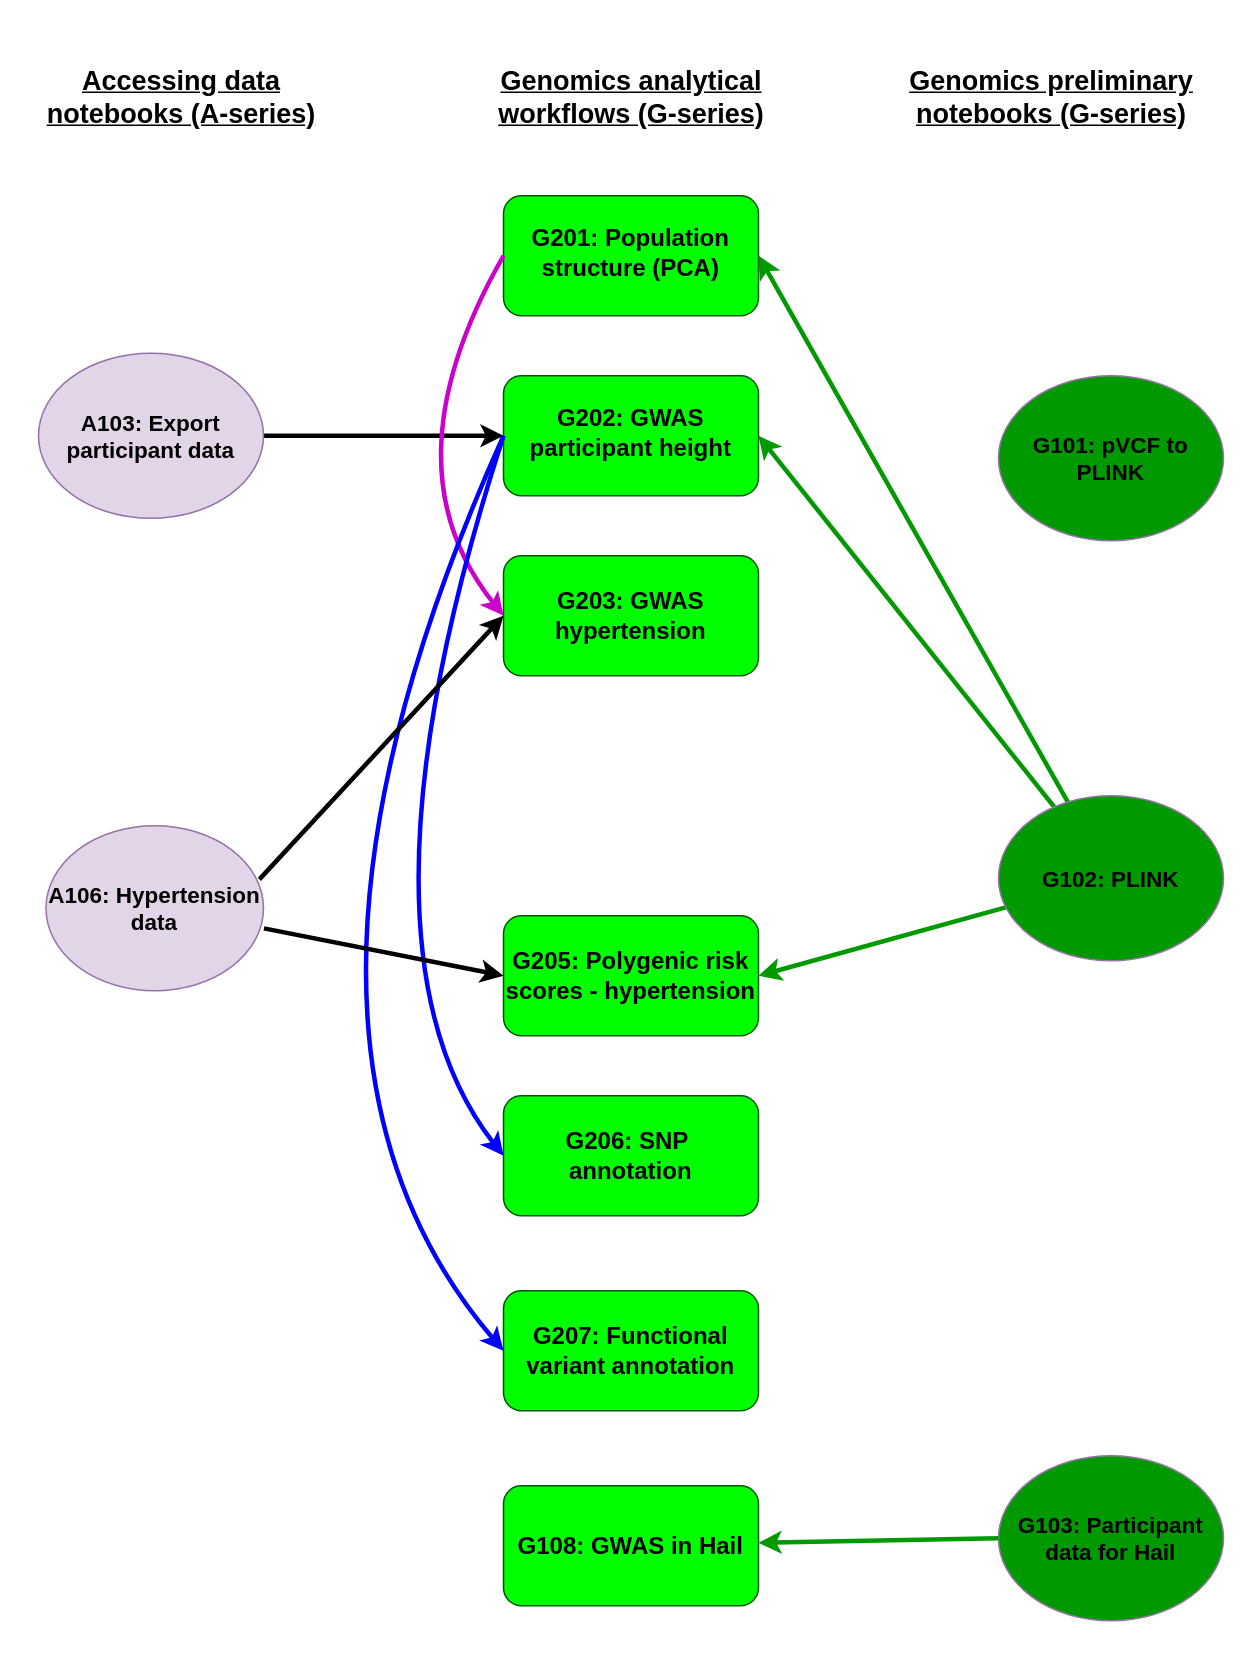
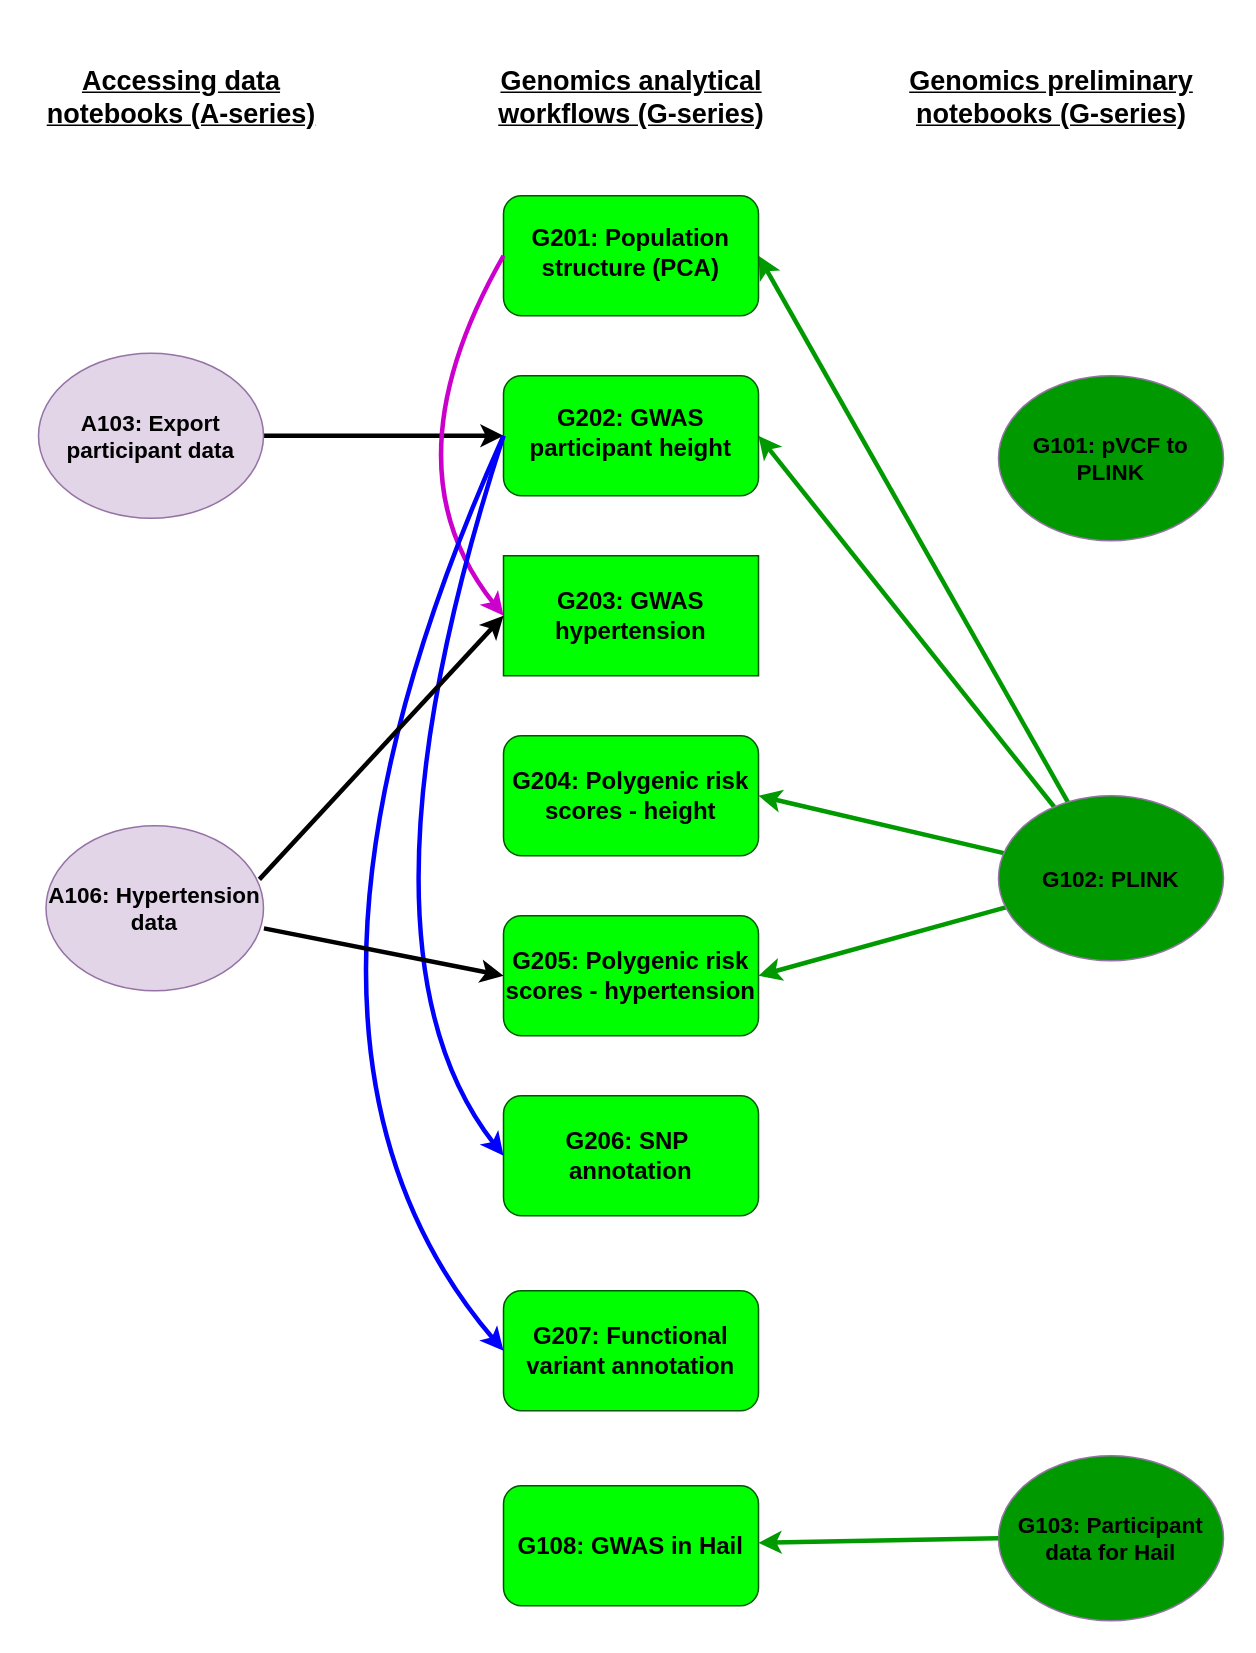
node "G203: GWAS hypertension": shape rounded rectangle -> rectangle
node "G204: Polygenic risk scores - height": added
edge "G102: PLINK" -> "G204: Polygenic risk scores - height": added
